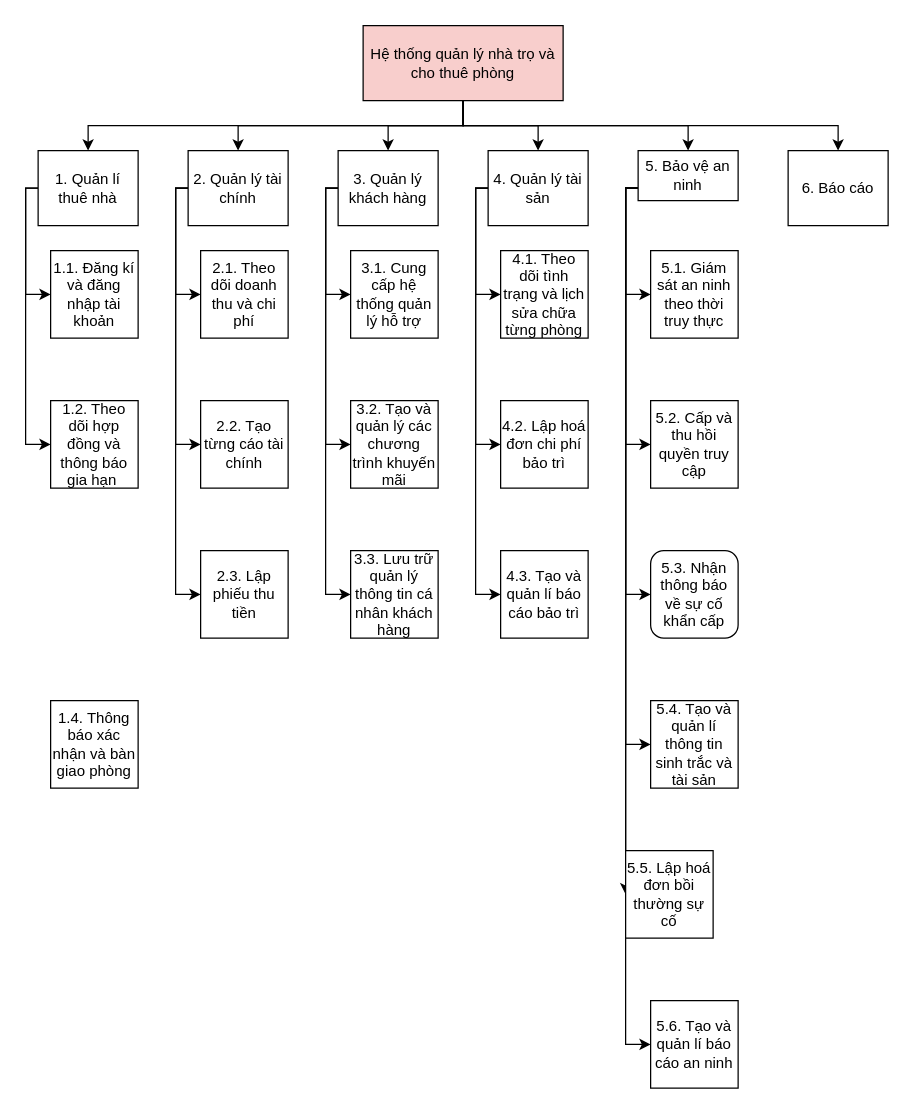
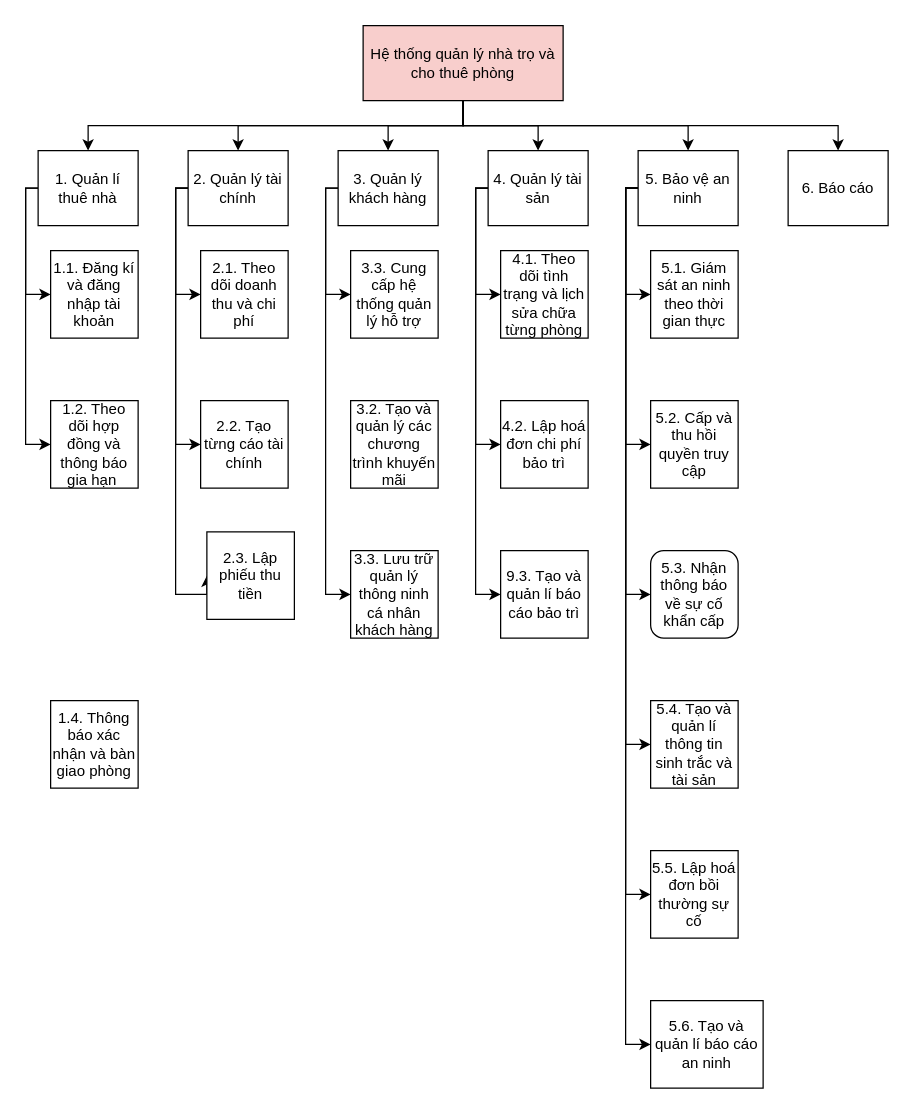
node "5. Bảo vệ an ninh": size 100x50 -> 100x75
node "3.1. Cung cấp hệ thống quản lý hỗ trợ": label "3.1. Cung cấp hệ thống quản lý hỗ trợ" -> "3.3. Cung cấp hệ thống quản lý hỗ trợ"
node "5.1. Giám sát an ninh theo thời truy thực": label "5.1. Giám sát an ninh theo thời truy thực" -> "5.1. Giám sát an ninh theo thời gian thực"
edge "3. Quản lý khách hàng" -> "3.2. Tạo và quản lý các chương trình khuyến mãi": removed
node "2.3. Lập phiếu thu tiền": moved (244, 594) -> (251, 576)
node "3.3. Lưu trữ quản lý thông tin cá nhân khách hàng": label "3.3. Lưu trữ quản lý thông tin cá nhân khách hàng" -> "3.3. Lưu trữ quản lý thông ninh cá nhân khách hàng"
node "4.3. Tạo và quản lí báo cáo bảo trì": label "4.3. Tạo và quản lí báo cáo bảo trì" -> "9.3. Tạo và quản lí báo cáo bảo trì"
node "5.5. Lập hoá đơn bồi thường sự cố": moved (669, 894) -> (694, 894)
node "5.6. Tạo và quản lí báo cáo an ninh": size 88x88 -> 113x88
